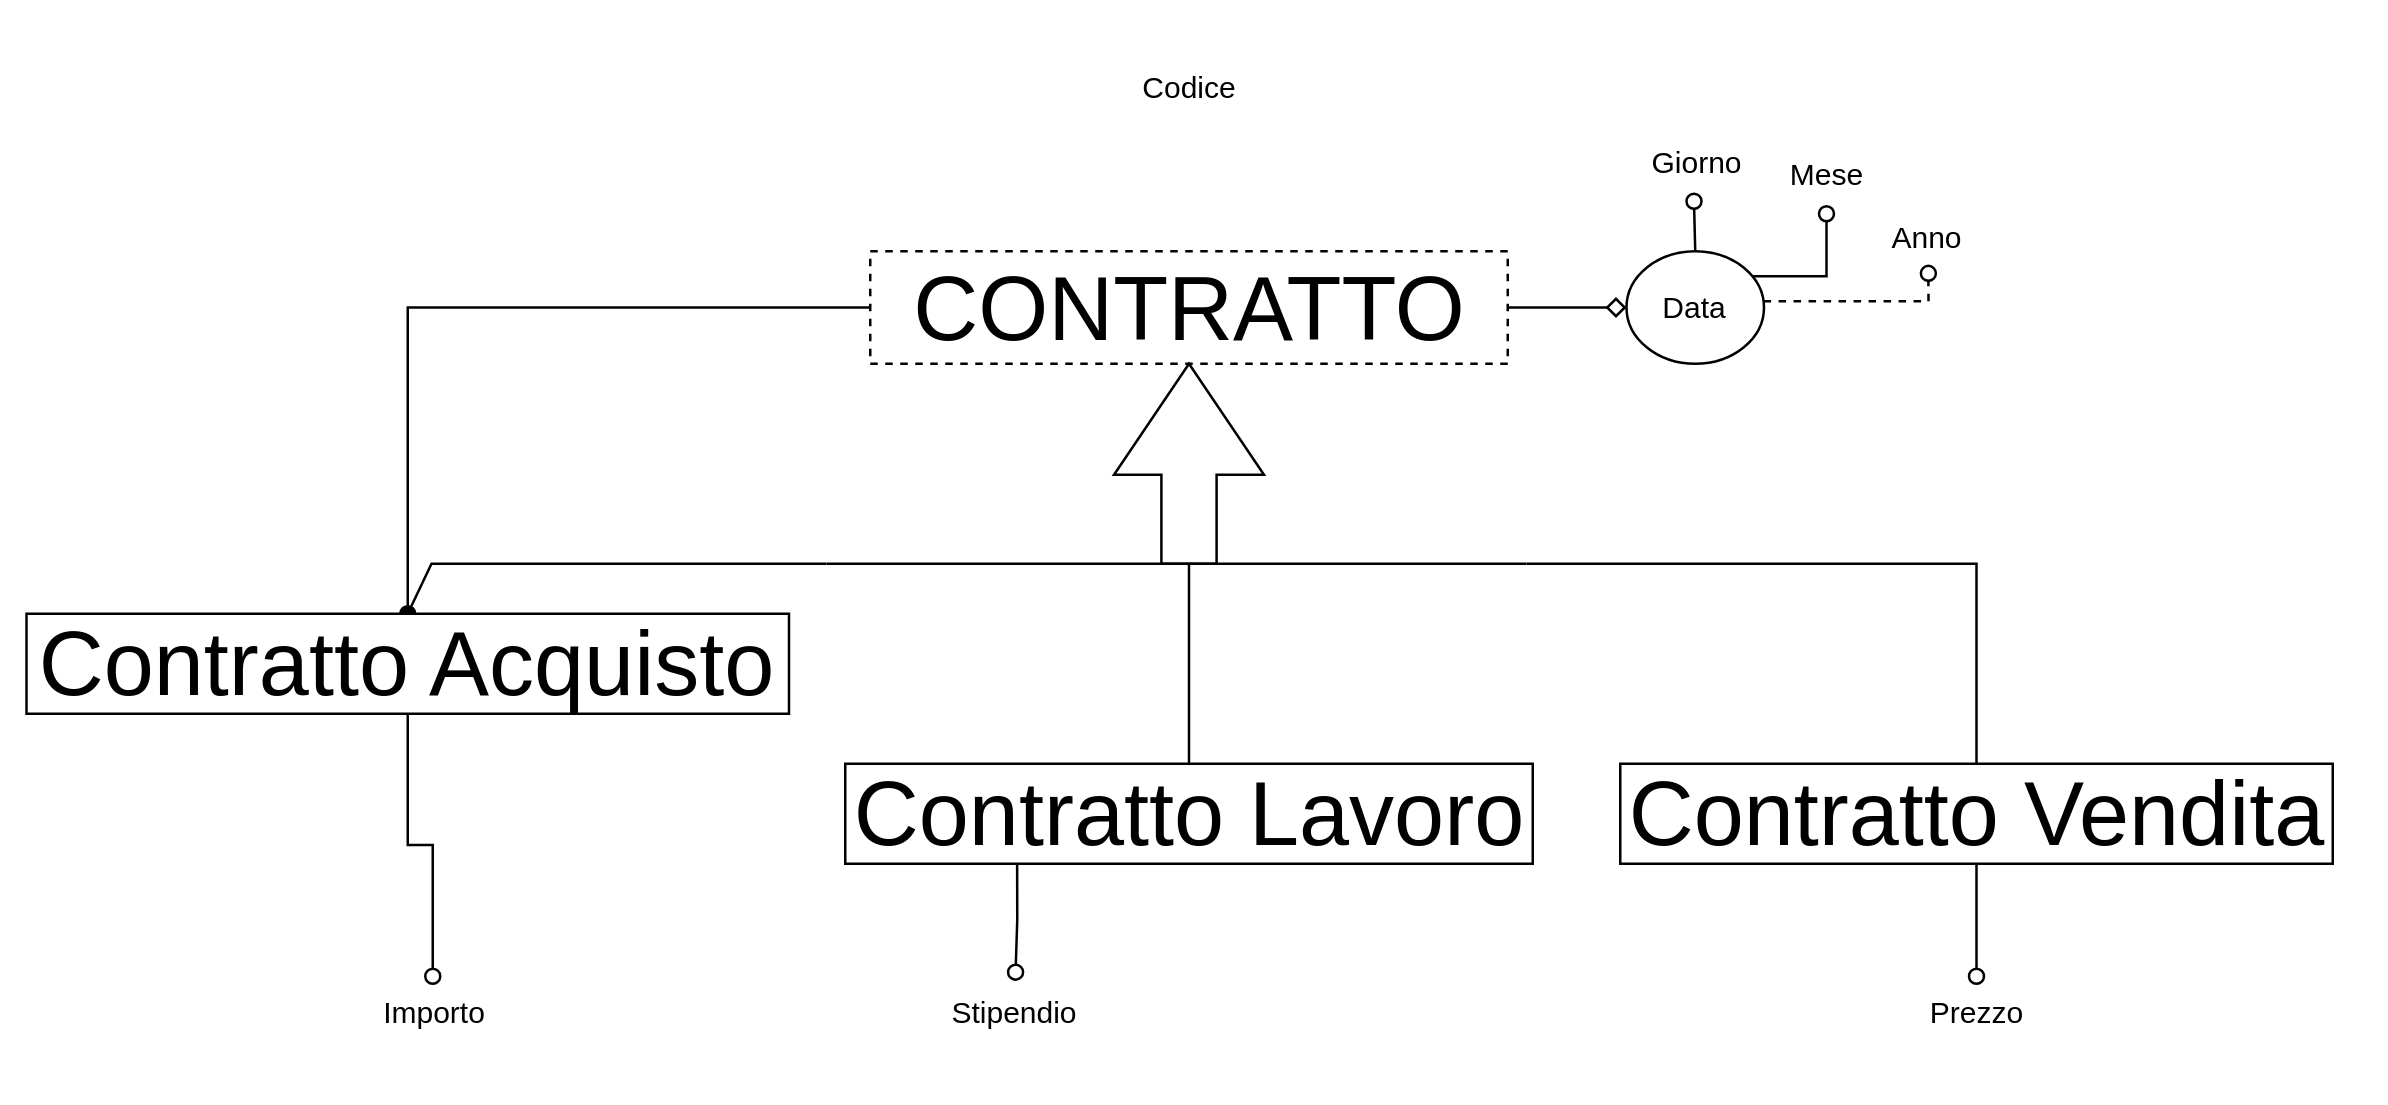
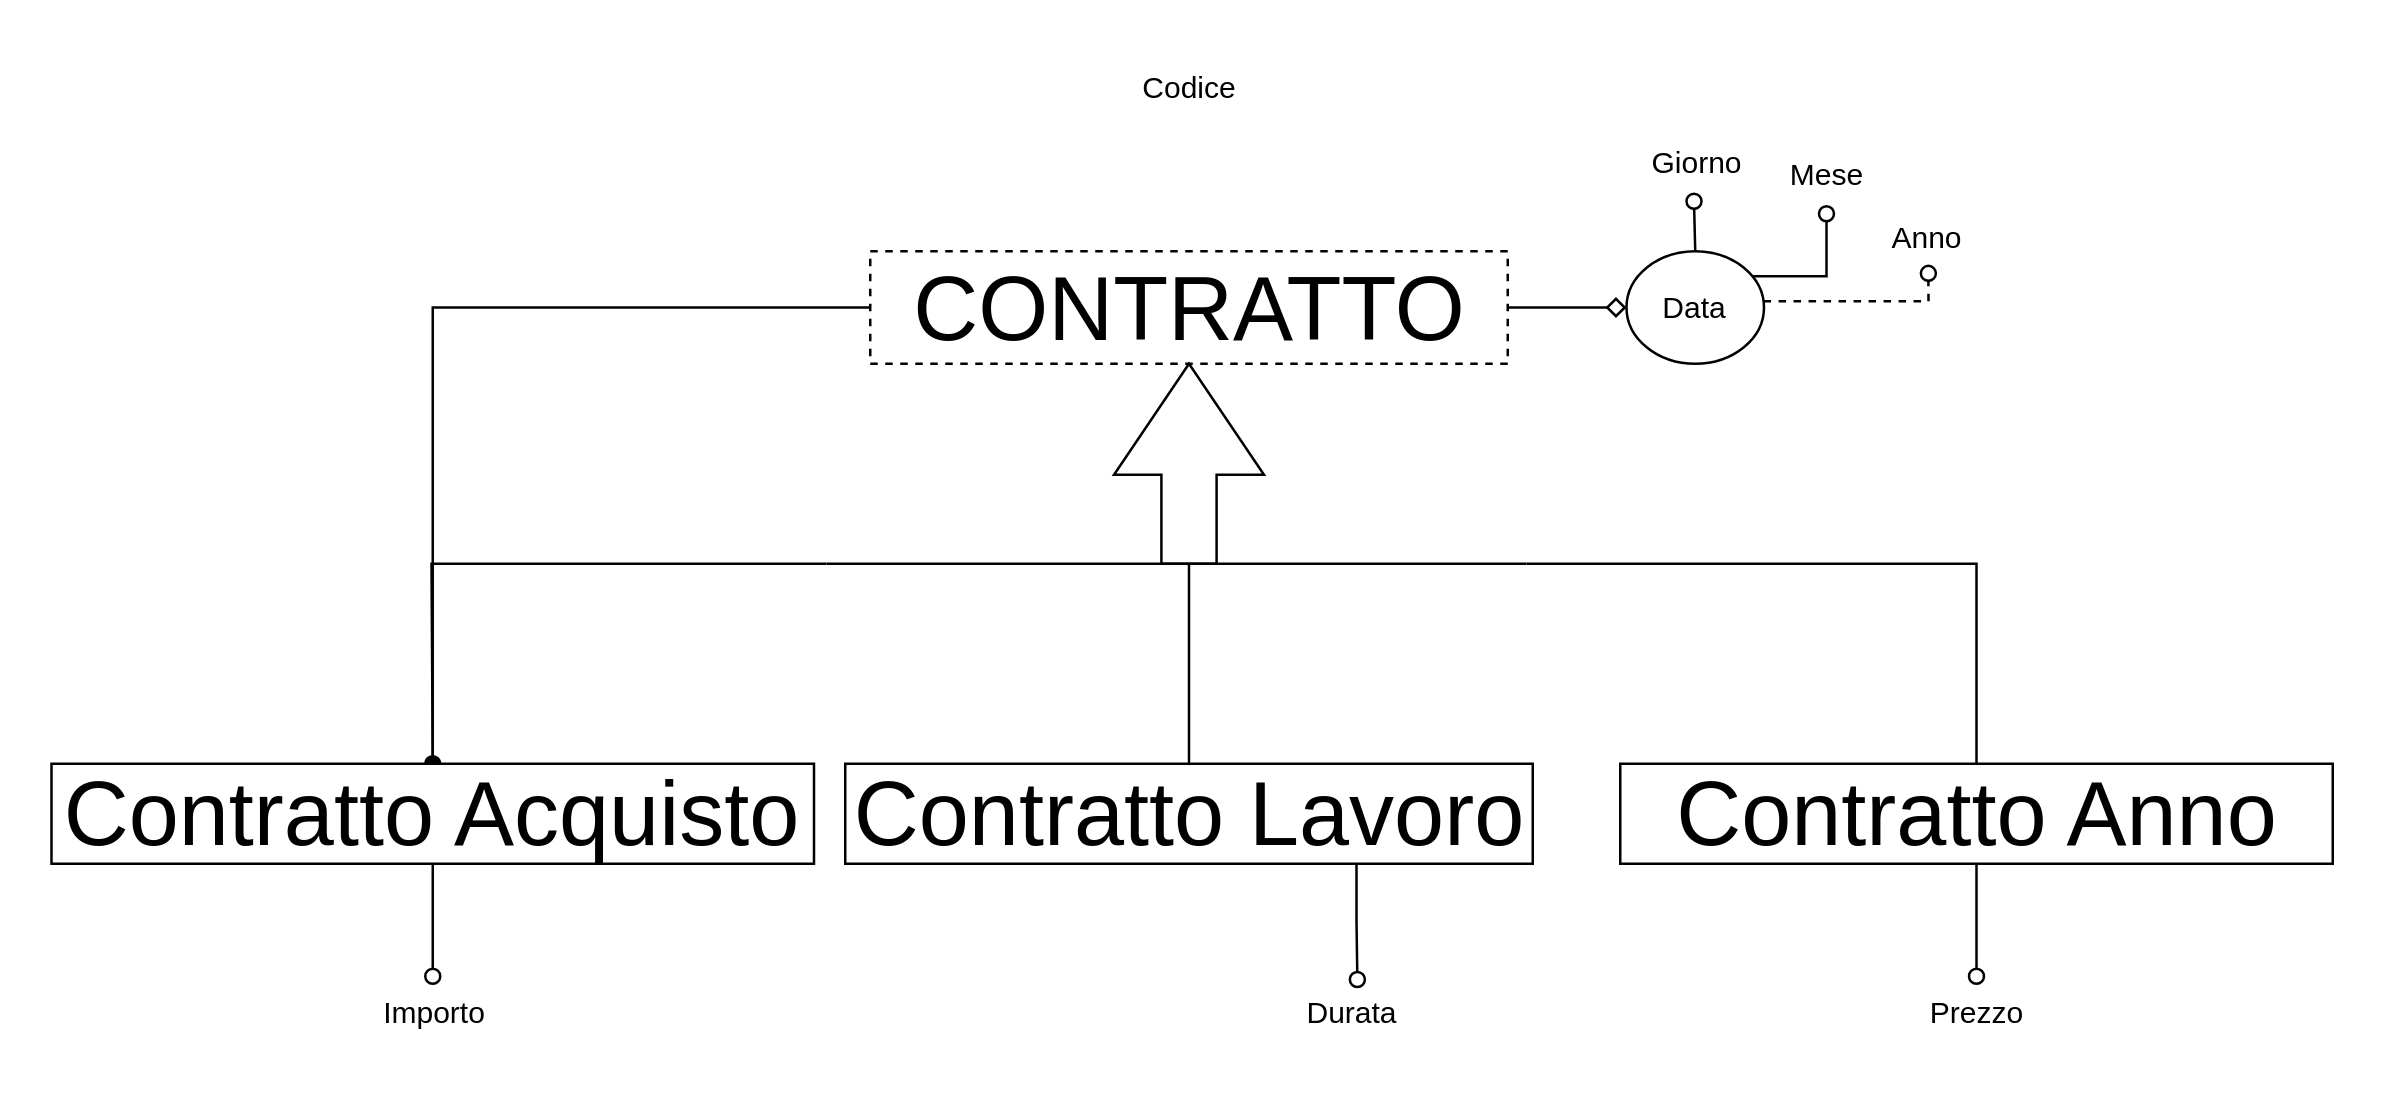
node "Contratto Acquisto": moved (408, 664) -> (433, 814)
node "Contratto Vendita": label "Contratto Vendita" -> "Contratto Anno"
edge "Contratto Lavoro" -> "Stipendio": removed
edge "Contratto Lavoro" -> "Durata": added
node "Stipendio": removed
node "Durata": added
